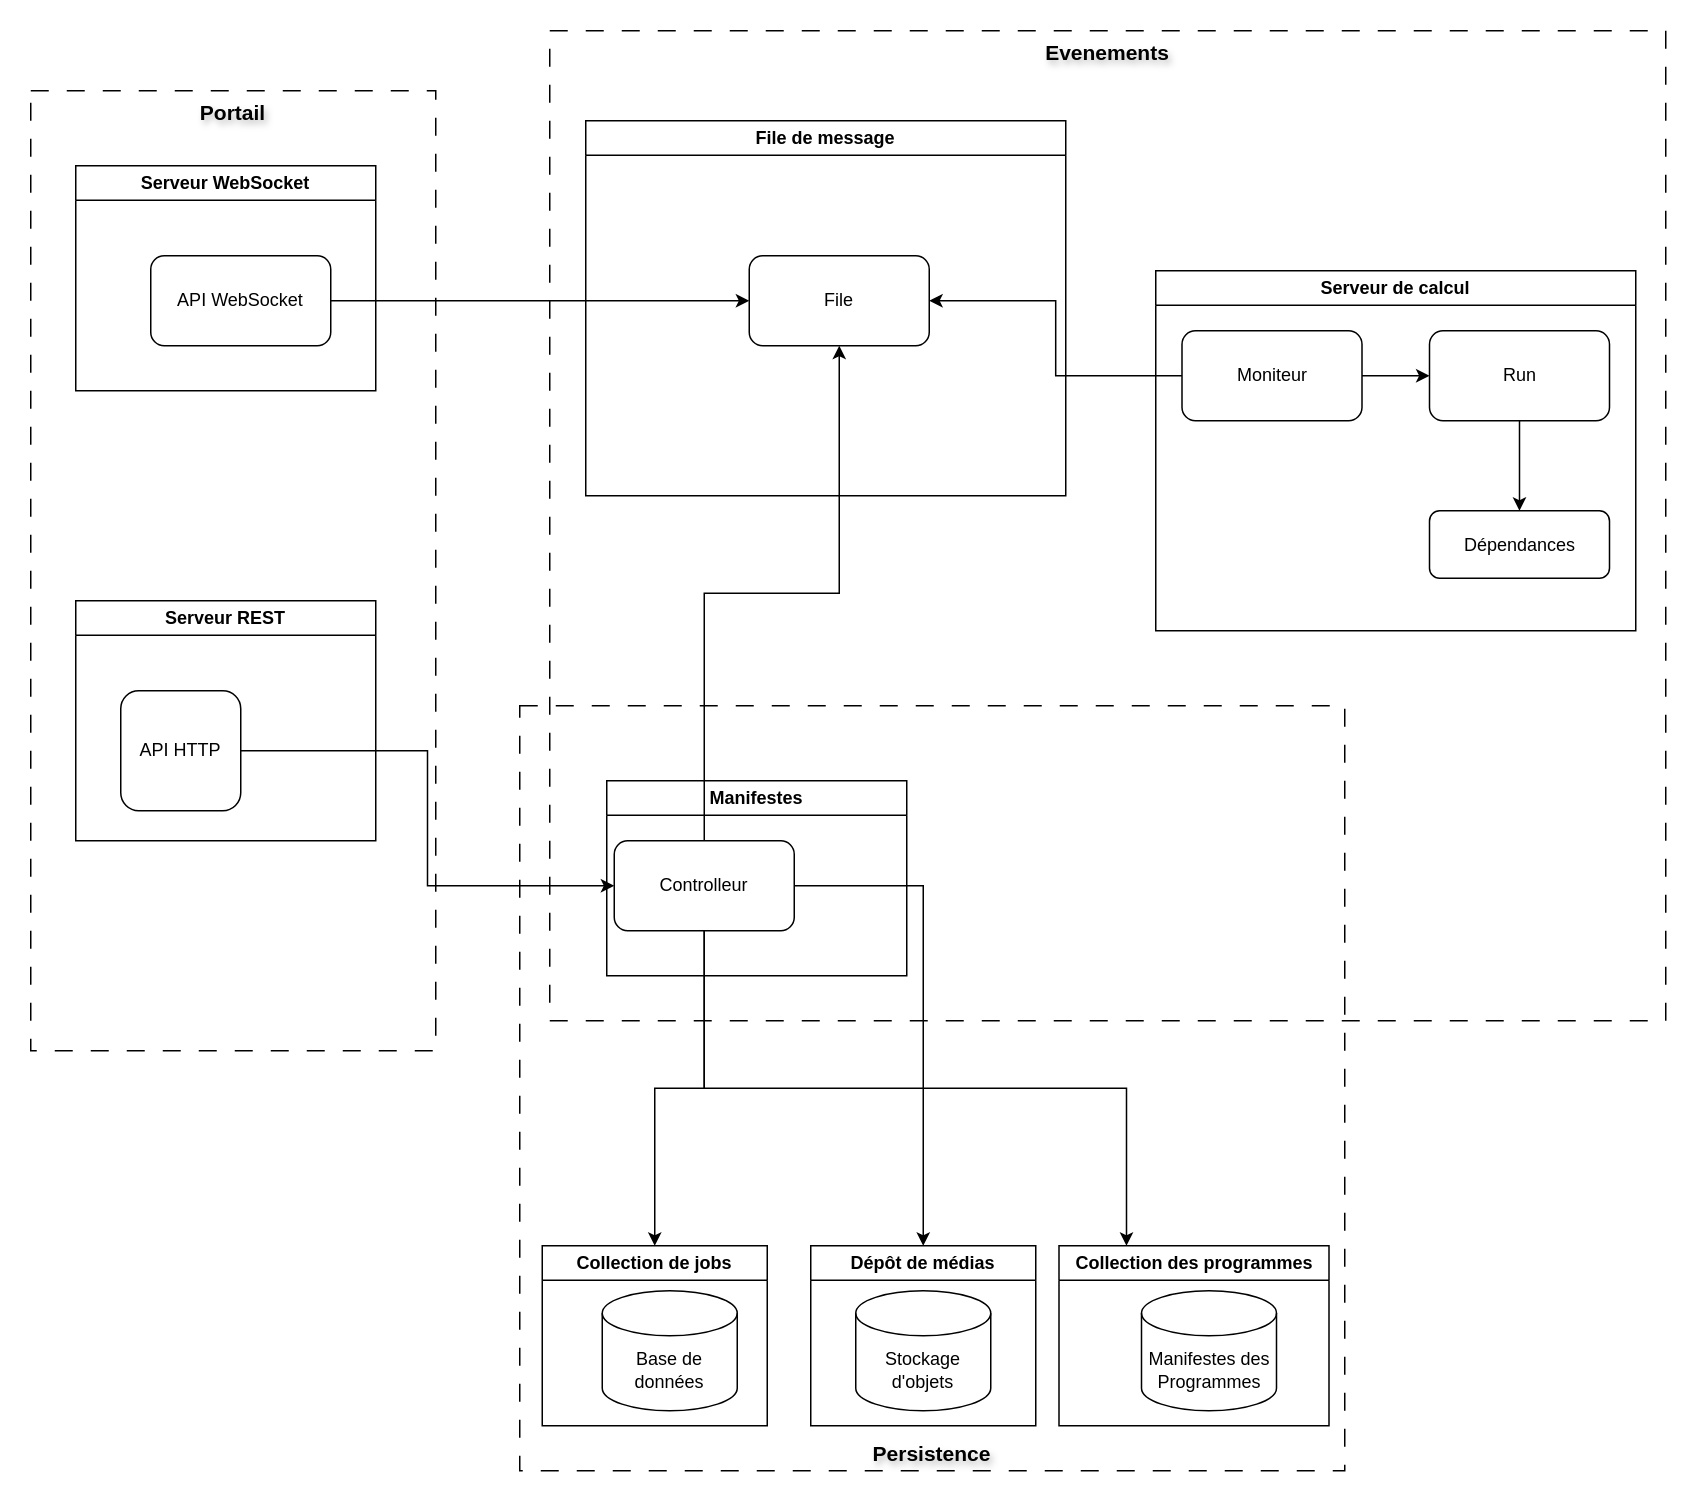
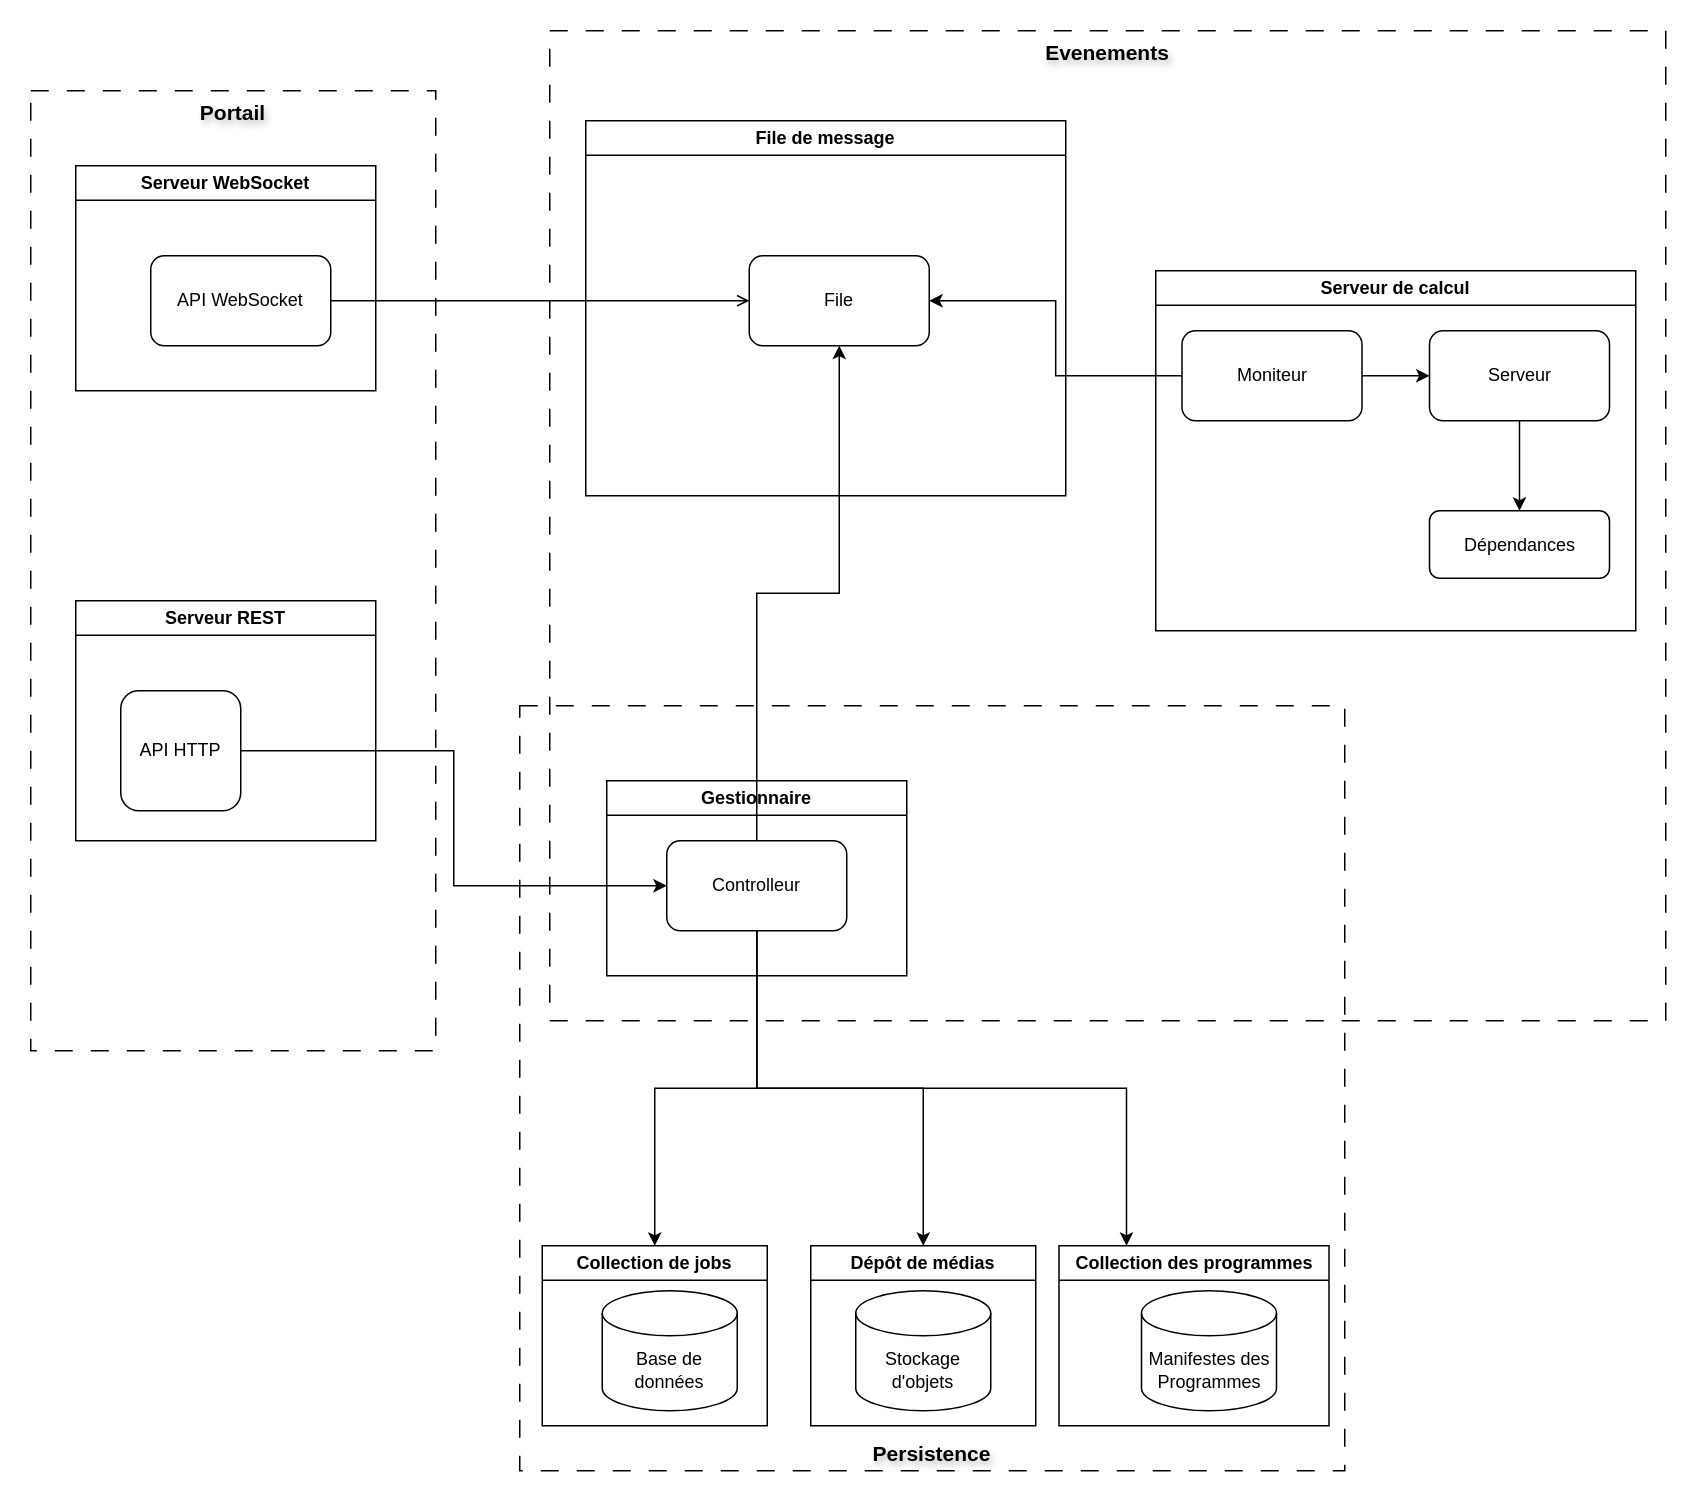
edge "API WebSocket" -> "File": arrowhead classic -> open
node "Run": label "Run" -> "Serveur"
node "Manifestes": label "Manifestes" -> "Gestionnaire"
node "Controlleur": moved (704, 886) -> (757, 886)
